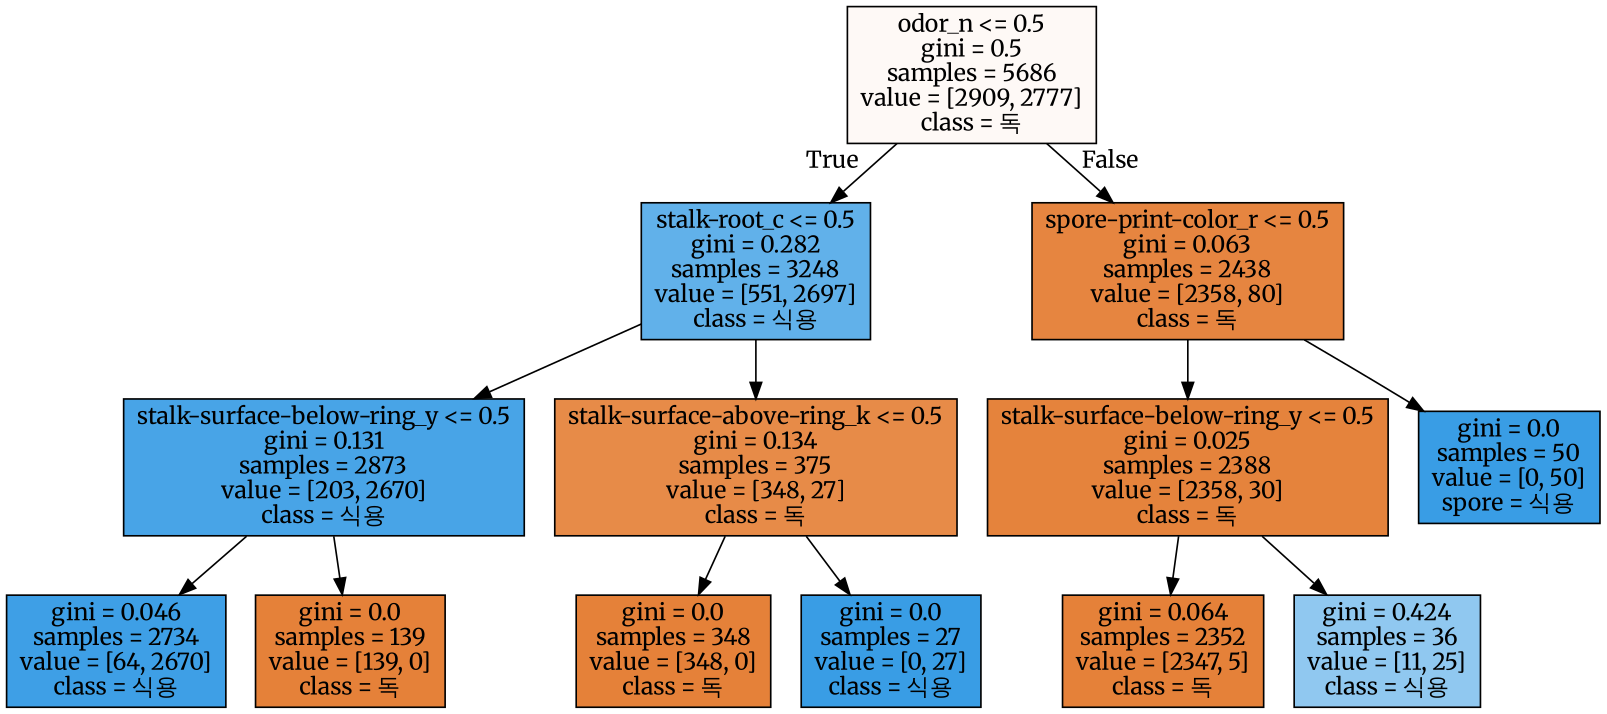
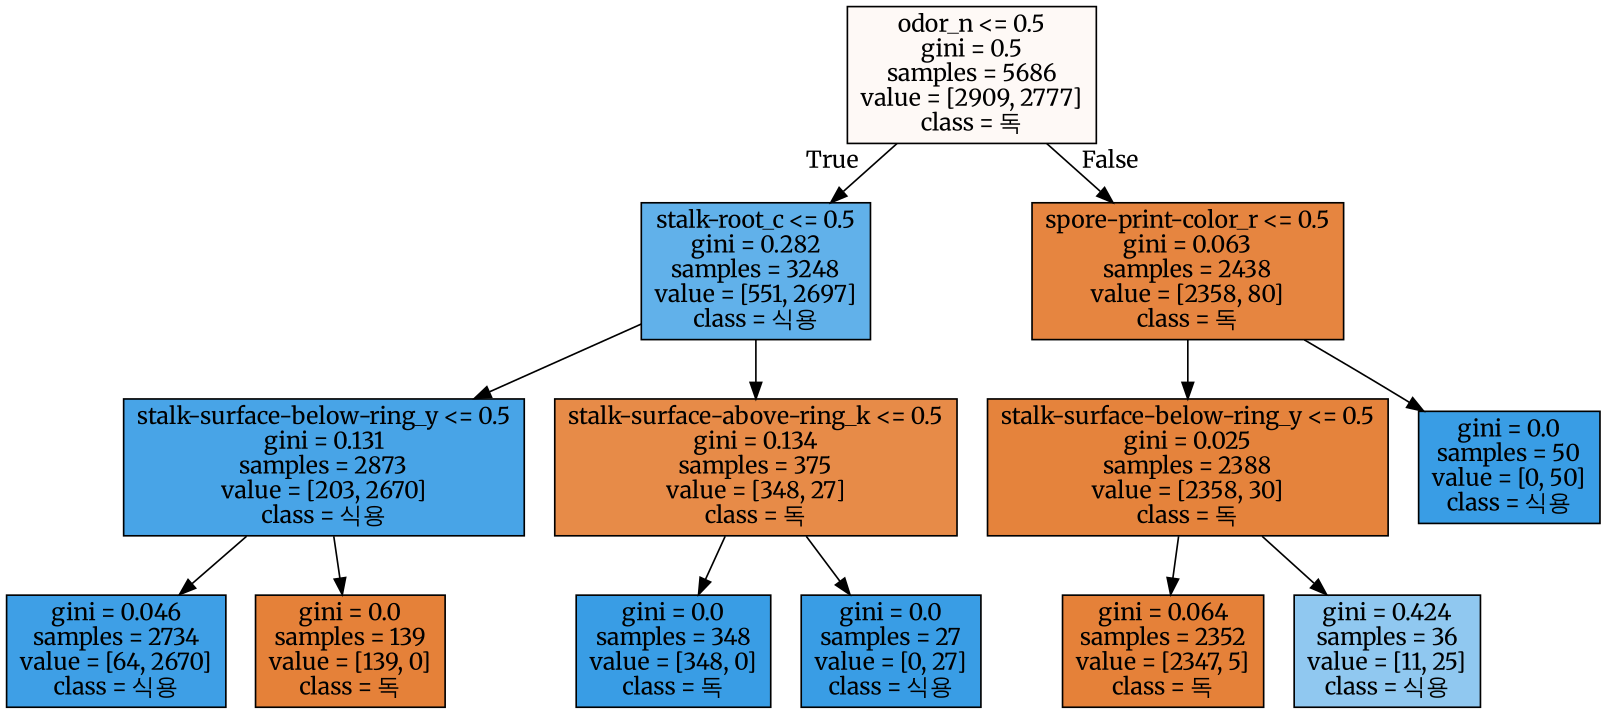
node "gini = 0.0 samples = 50 value = [0, 50] spore = 식용": label "gini = 0.0 samples = 50 value = [0, 50] spore = 식용" -> "gini = 0.0 samples = 50 value = [0, 50] class = 식용"
node "gini = 0.0 samples = 348 value = [348, 0] class = 독": fillcolor #e58139 -> #399de5
